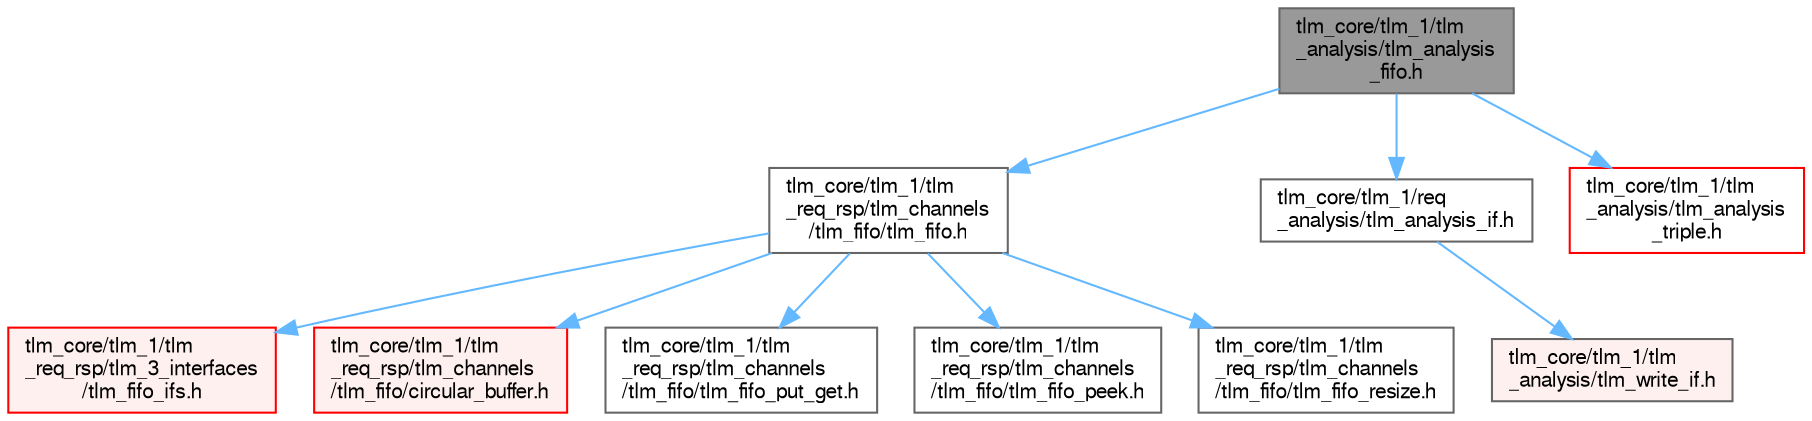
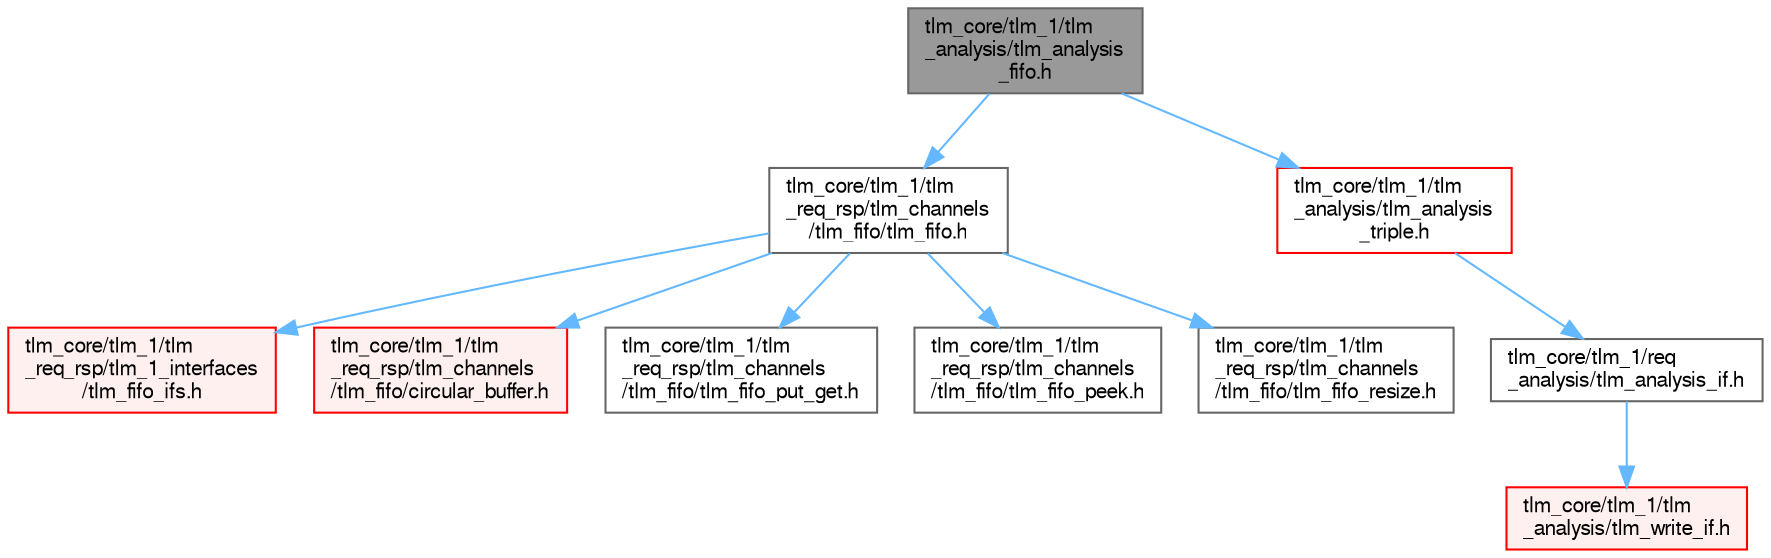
edge "tlm_core/tlm_1/tlm _analysis/tlm_analysis _fifo.h" -> "tlm_core/tlm_1/req _analysis/tlm_analysis_if.h": now "tlm_core/tlm_1/tlm _analysis/tlm_analysis _triple.h" -> "tlm_core/tlm_1/req _analysis/tlm_analysis_if.h"
node "tlm_core/tlm_1/tlm _req_rsp/tlm_3_interfaces /tlm_fifo_ifs.h": label "tlm_core/tlm_1/tlm _req_rsp/tlm_3_interfaces /tlm_fifo_ifs.h" -> "tlm_core/tlm_1/tlm _req_rsp/tlm_1_interfaces /tlm_fifo_ifs.h"
node "tlm_core/tlm_1/tlm _analysis/tlm_write_if.h": color grey40 -> red
